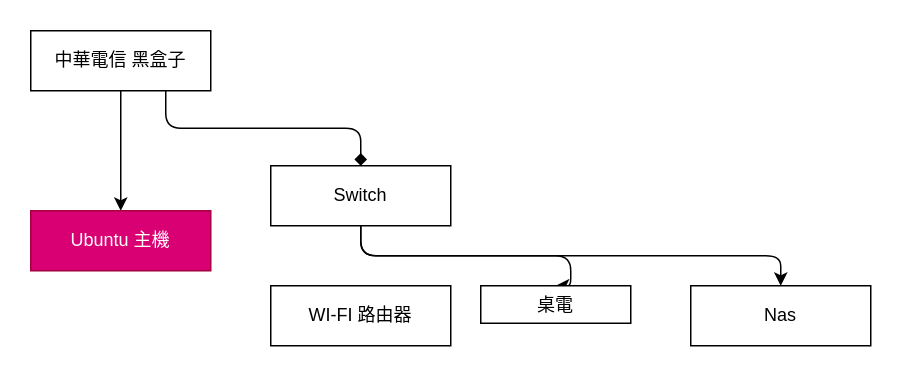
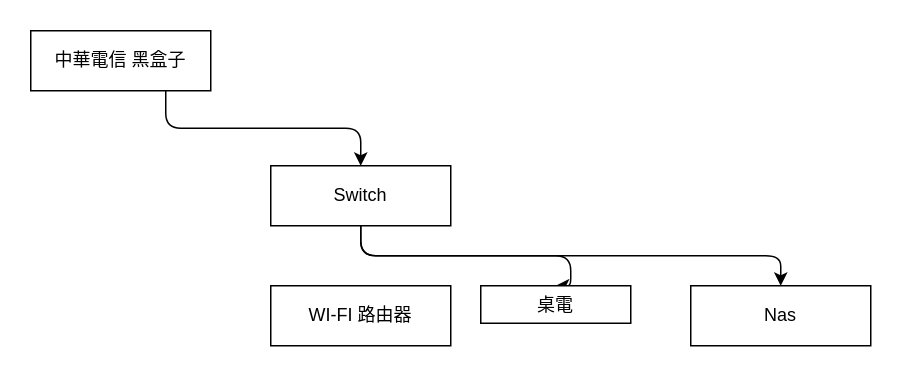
edge "中華電信 黑盒子" -> "Ubuntu 主機": removed
edge "中華電信 黑盒子" -> "Switch": arrowhead diamond -> classic
node "Ubuntu 主機": removed
